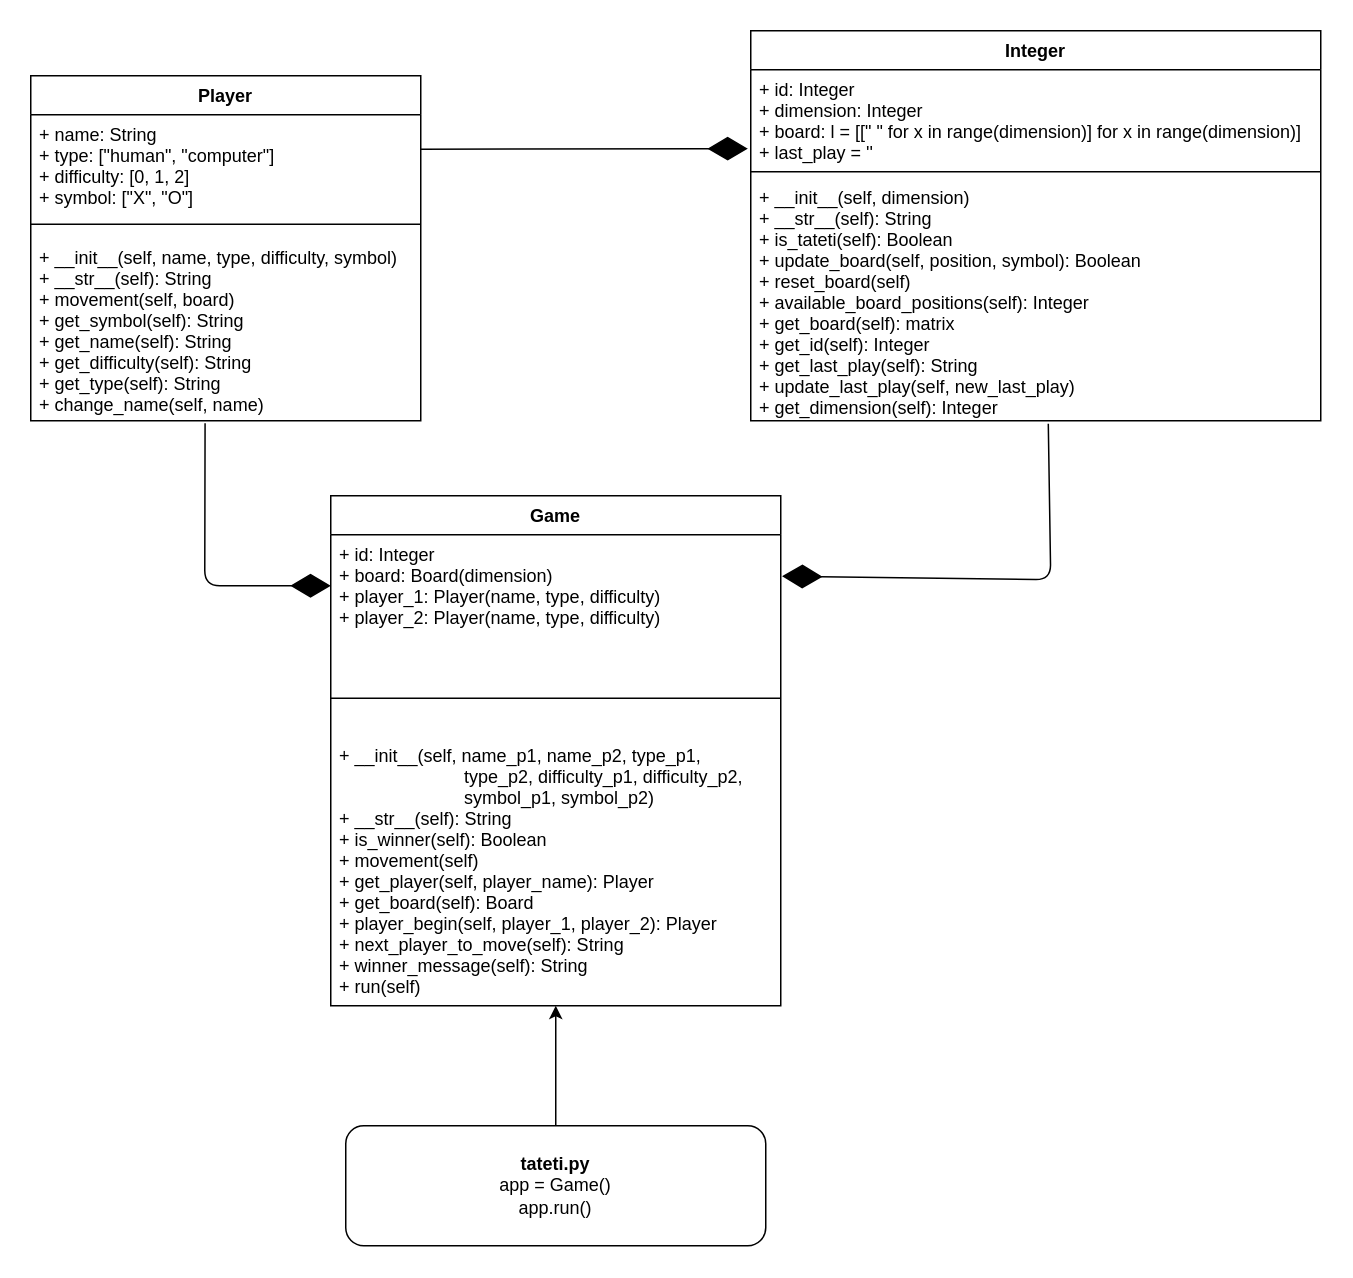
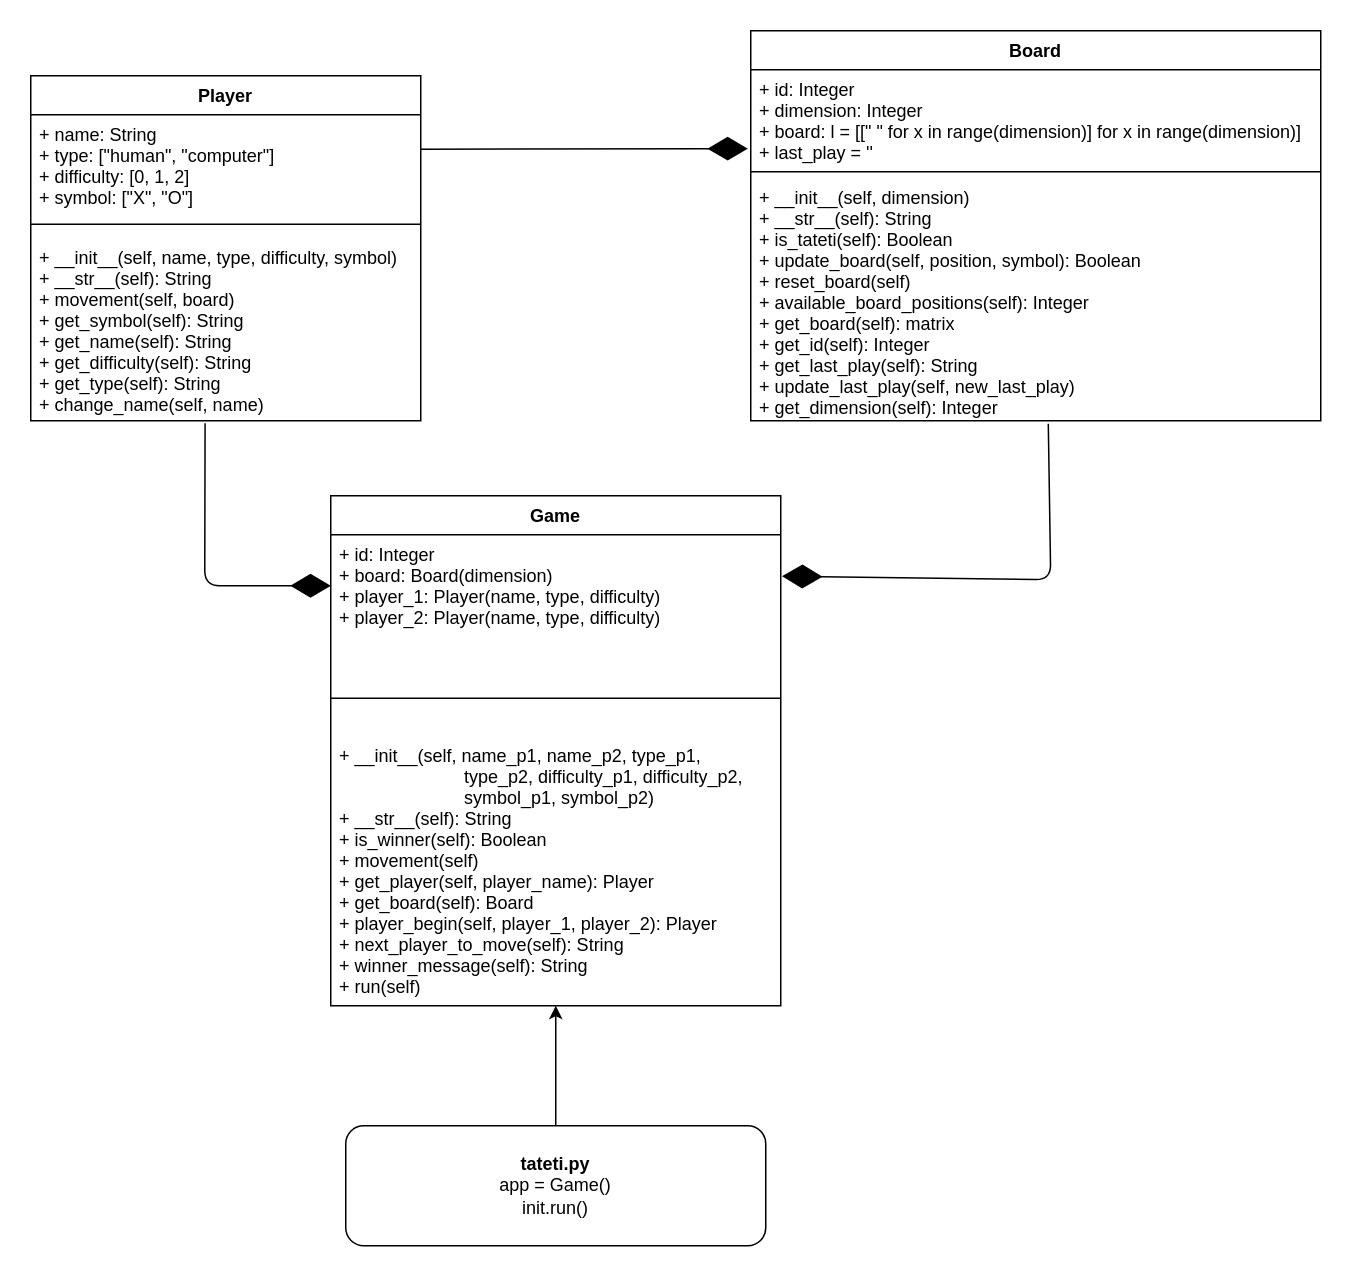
node "Integer": label "Integer" -> "Board"
node "tateti.py app = Game() app.run()": label "tateti.py app = Game() app.run()" -> "tateti.py app = Game() init.run()"
